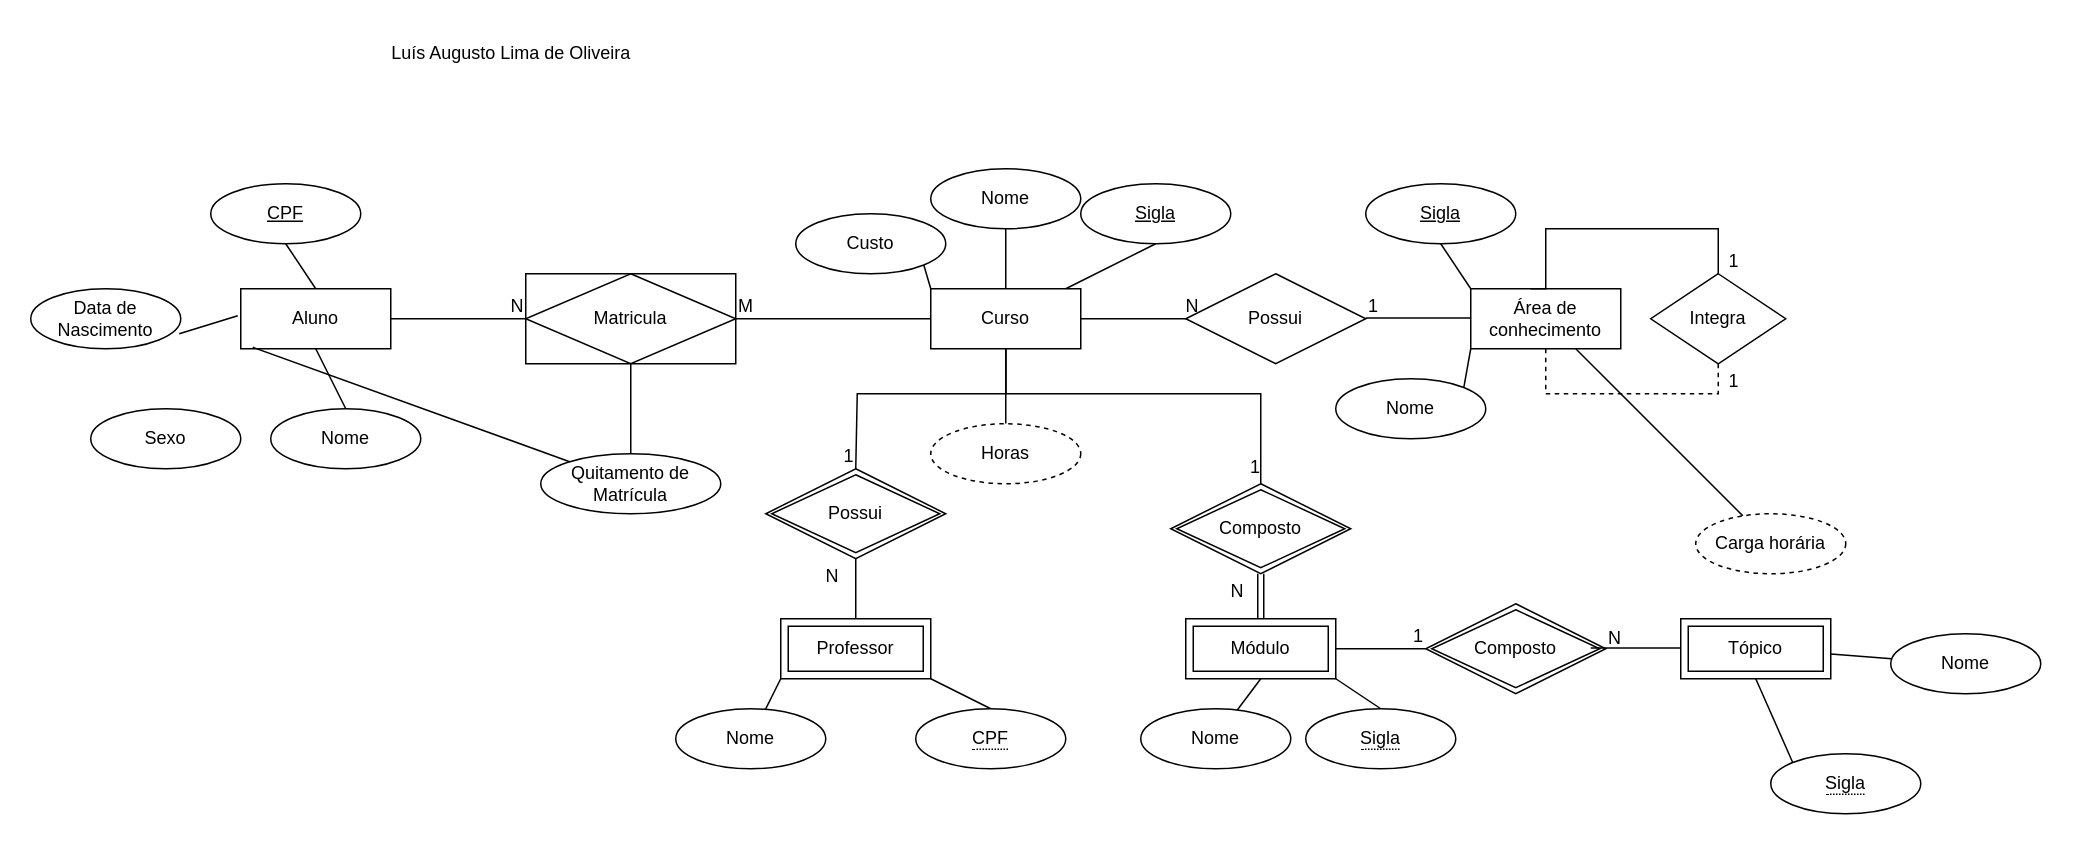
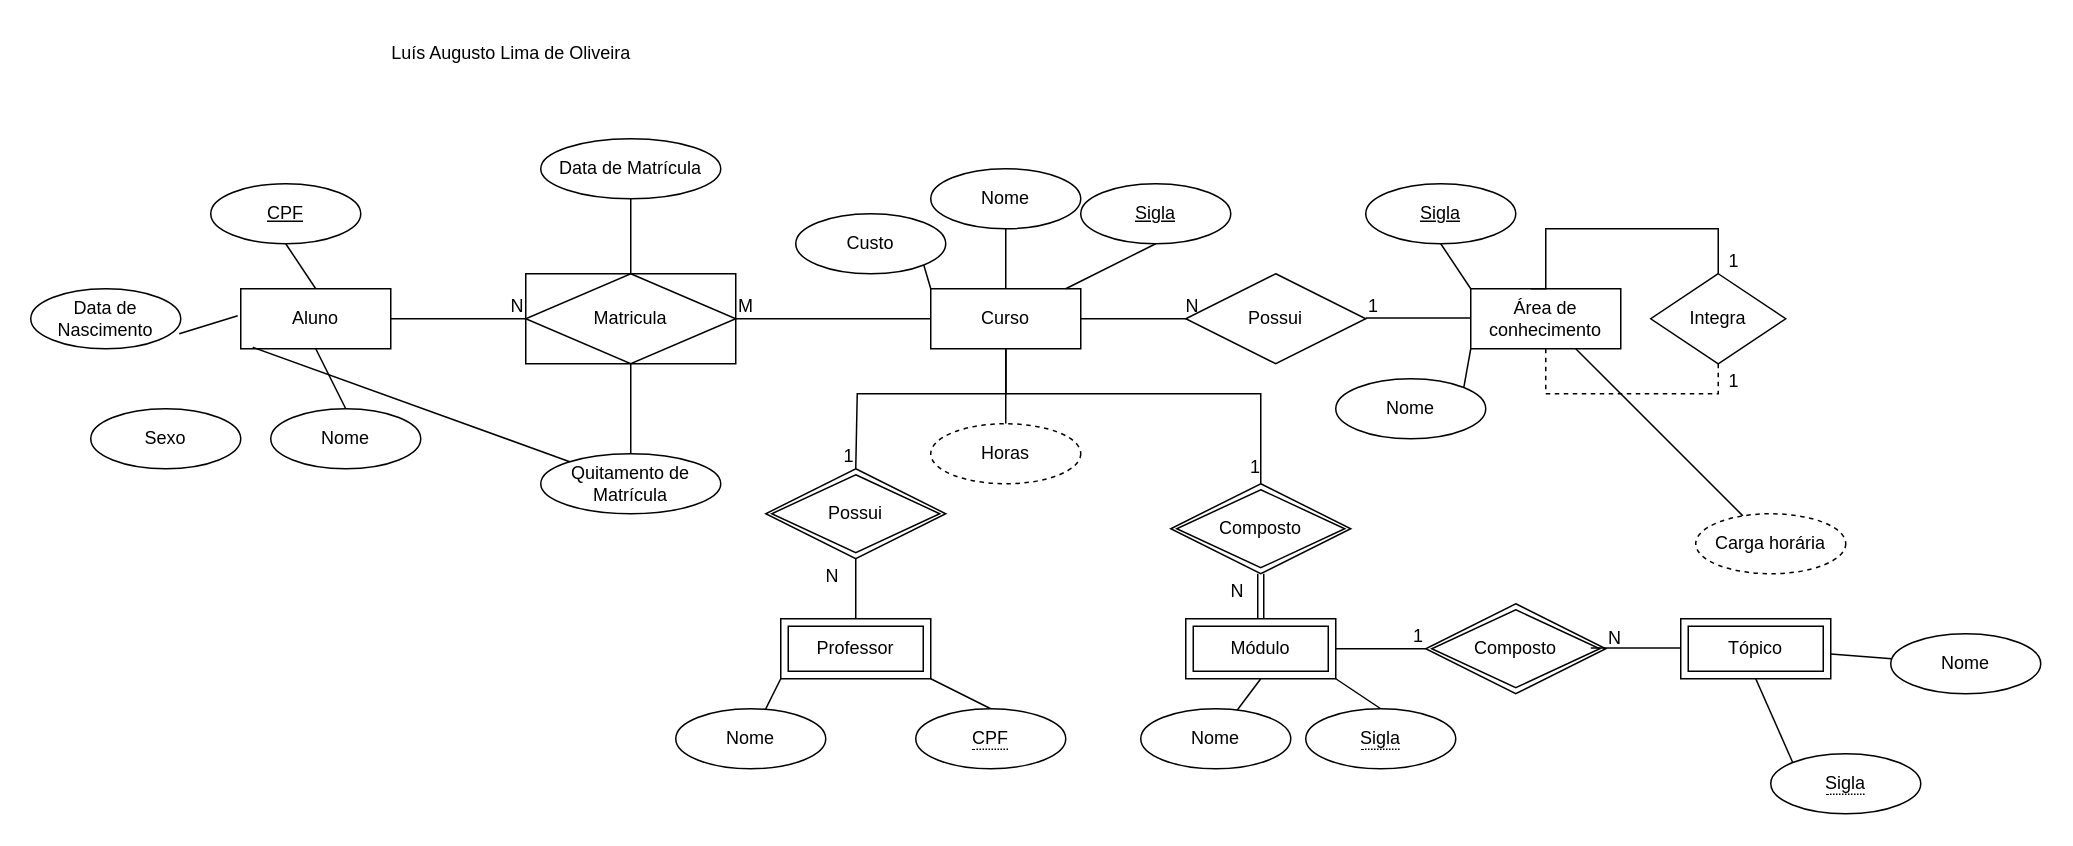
node "Data de Matrícula": added
edge "Data de Matrícula" -- "Matricula": added
